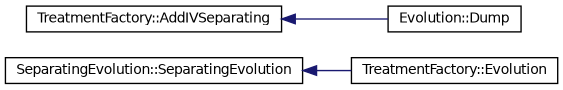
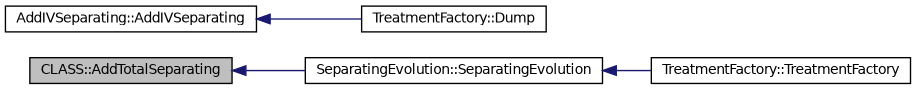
node "TreatmentFactory::AddIVSeparating": label "TreatmentFactory::AddIVSeparating" -> "AddIVSeparating::AddIVSeparating"
node "Evolution::Dump": label "Evolution::Dump" -> "TreatmentFactory::Dump"
node "CLASS::AddTotalSeparating": added
node "TreatmentFactory::Evolution": label "TreatmentFactory::Evolution" -> "TreatmentFactory::TreatmentFactory"
